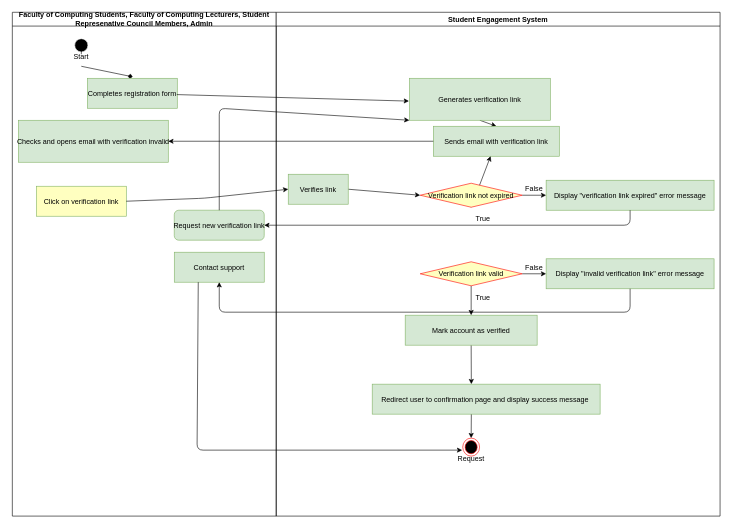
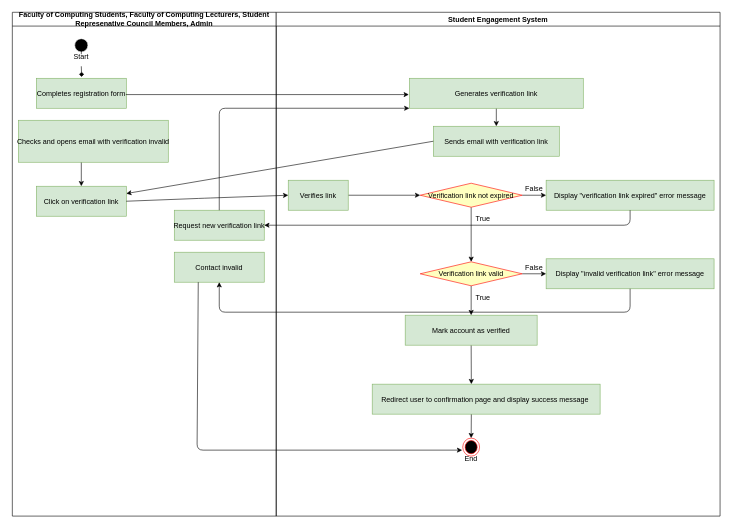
node "Completes registration form": moved (132, 93) -> (81, 93)
node "Generates verification link": size 141x42 -> 174x30
edge "Sends email with verification link" -> "Checks and opens email with verification invalid": now "Sends email with verification link" -> "Click on verification link"
edge "Verification link not expired" -> "Sends email with verification link": now "Verification link not expired" -> "Verification link valid"
edge "Checks and opens email with verification invalid" -> "Click on verification link": added
node "Verifies link": moved (318, 189) -> (318, 195)
node "Click on verification link": fillcolor #ffffc0 -> #d5e8d4
node "Request new verification link": shape rounded rectangle -> rectangle
node "Contact support": label "Contact support" -> "Contact invalid"
node "Request": label "Request" -> "End"
